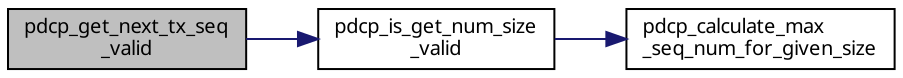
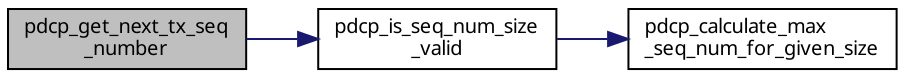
node "pdcp_get_next_tx_seq _valid": label "pdcp_get_next_tx_seq _valid" -> "pdcp_get_next_tx_seq _number"
node "pdcp_is_get_num_size _valid": label "pdcp_is_get_num_size _valid" -> "pdcp_is_seq_num_size _valid"
